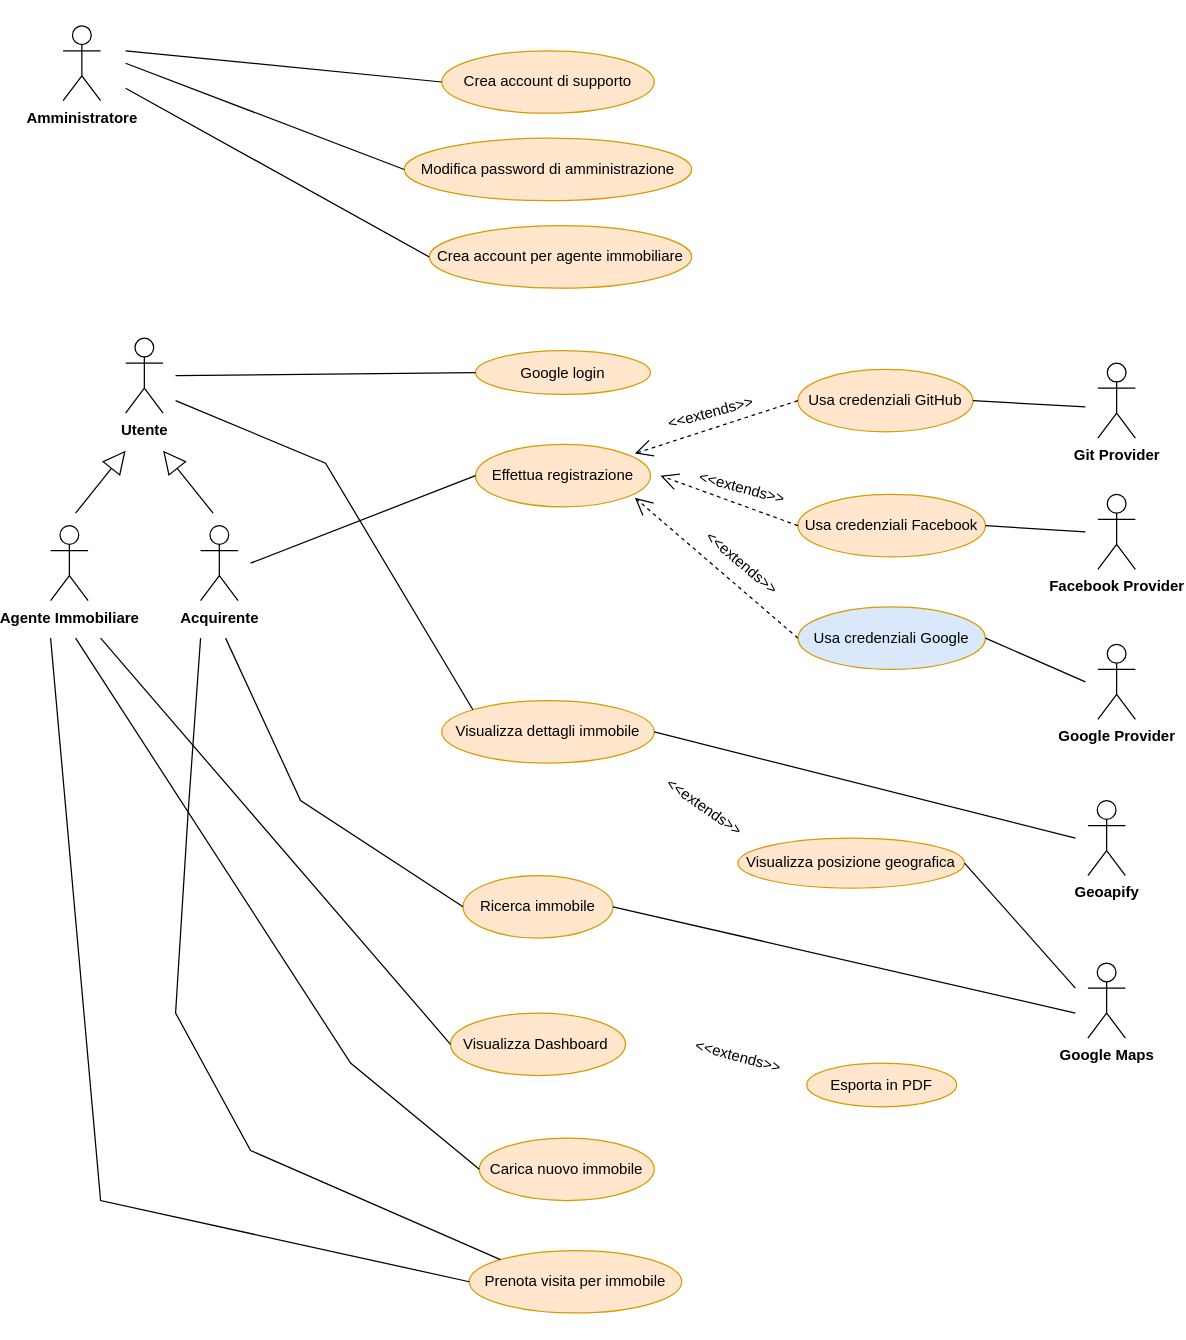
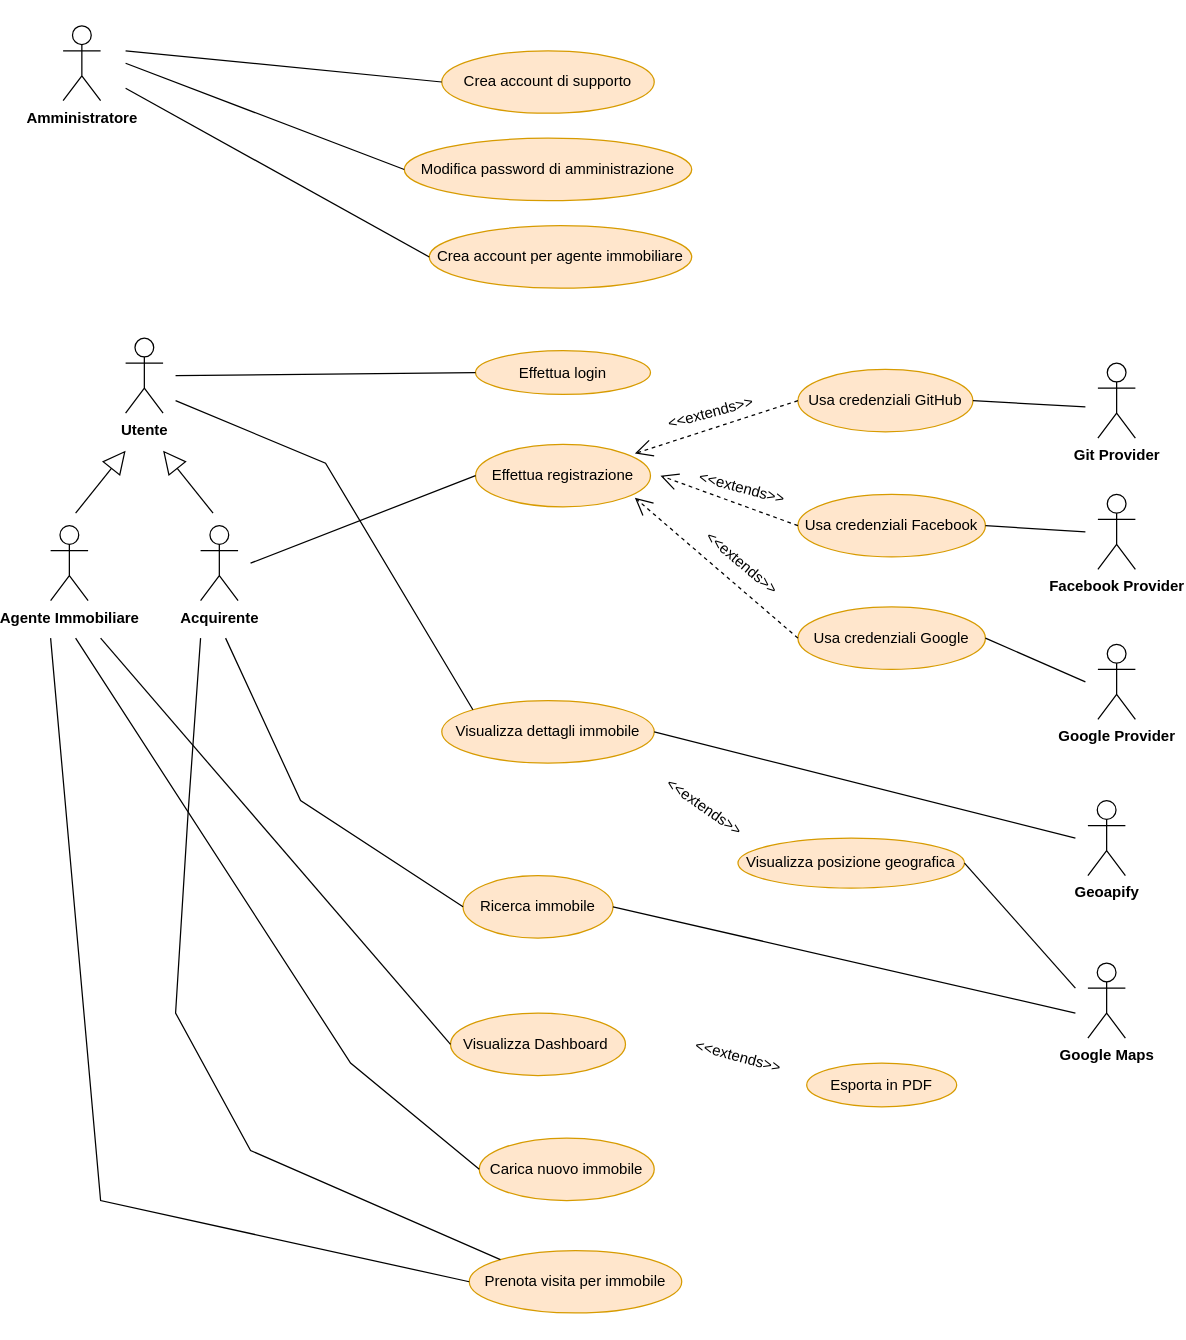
node "Google login": label "Google login" -> "Effettua login"
node "Usa credenziali Google": fillcolor #dae8fc -> #ffe6cc
